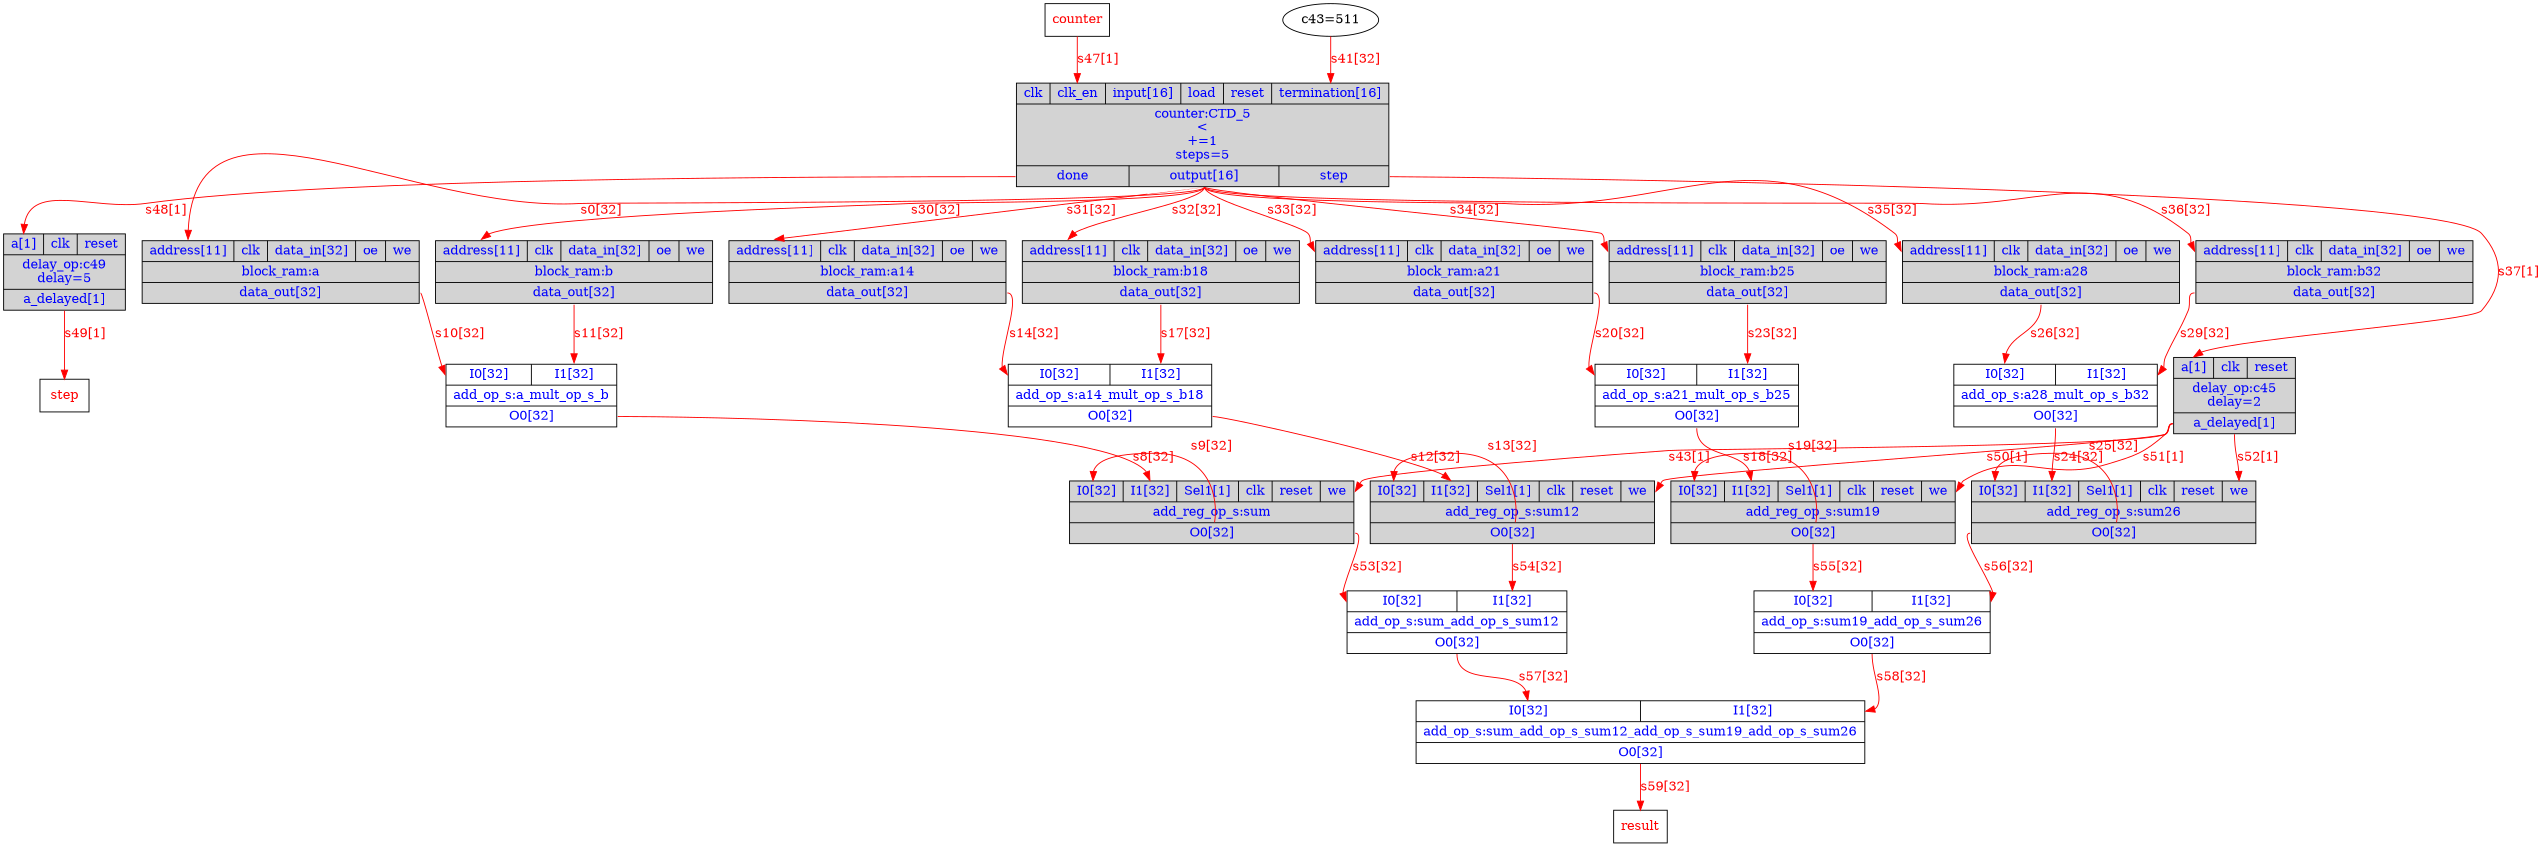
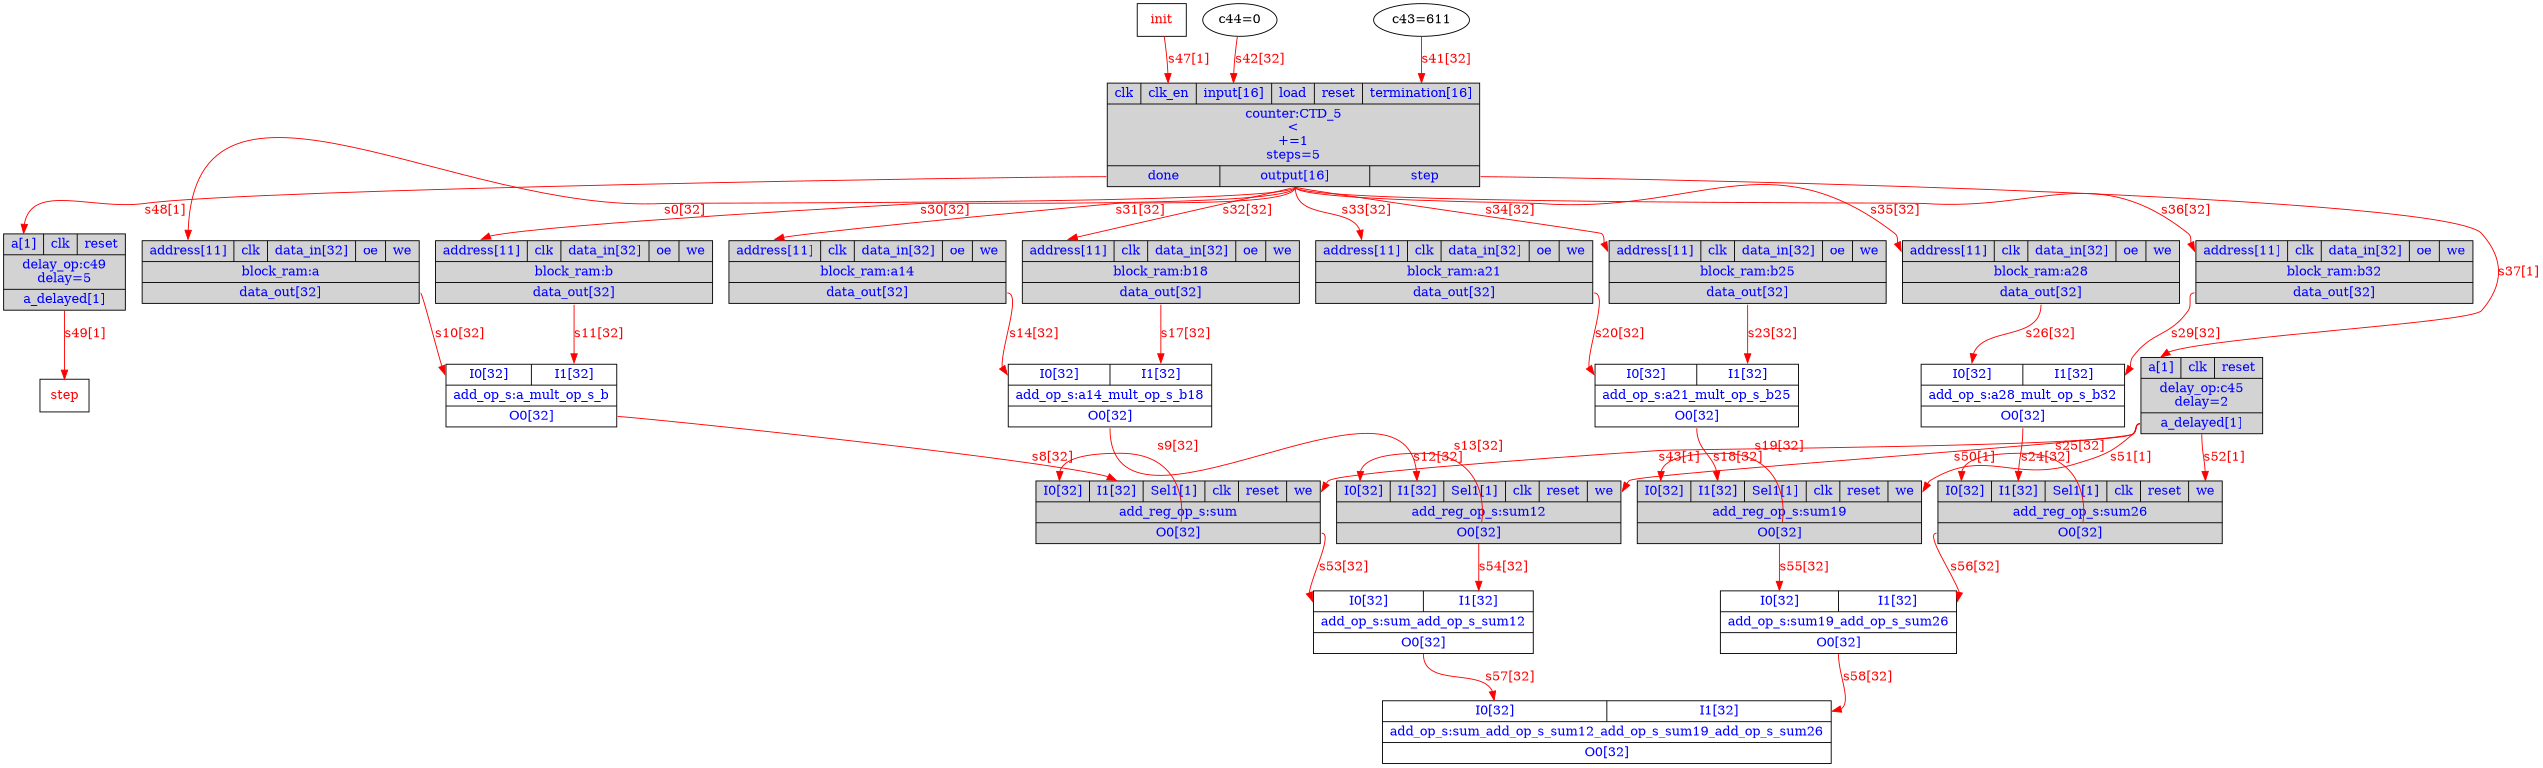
node "counter": label "counter" -> "init"
node "c44=0": added
node "c43=511": label "c43=511" -> "c43=611"
node "result": removed
